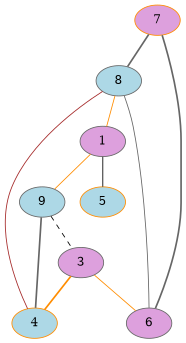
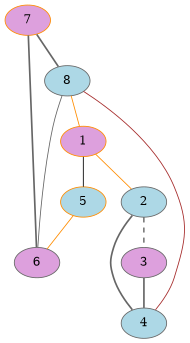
node "1": color gray40 -> darkorange
node "9": label "9" -> "2"
edge "3" -- "4": color darkorange -> gray40
edge "3" -- "6": now "5" -- "6"
node "4": color darkorange -> gray40
